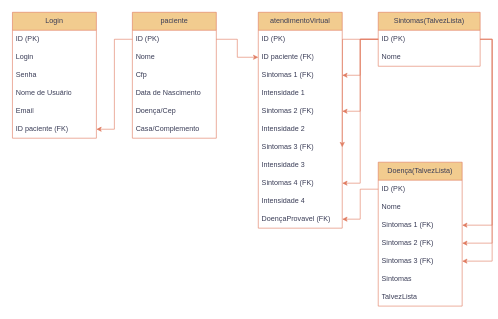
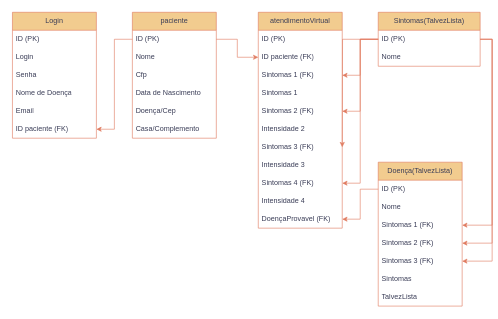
node "Nome de Usuário": label "Nome de Usuário" -> "Nome de Doença"
node "Intensidade 1": label "Intensidade 1" -> "Sintomas 1"
